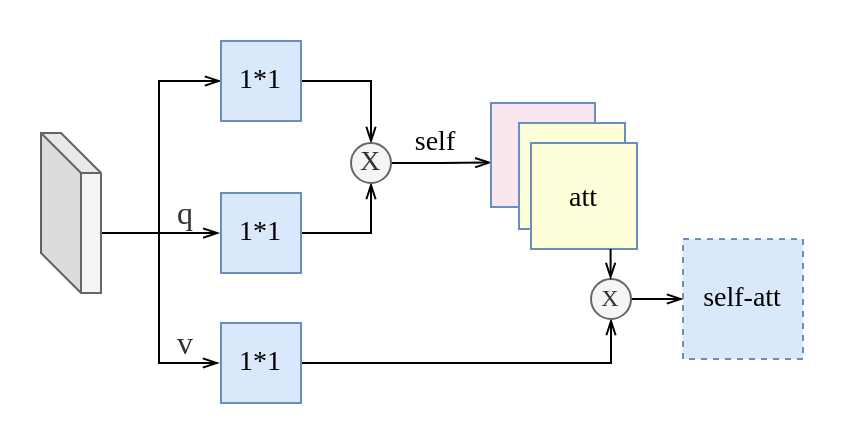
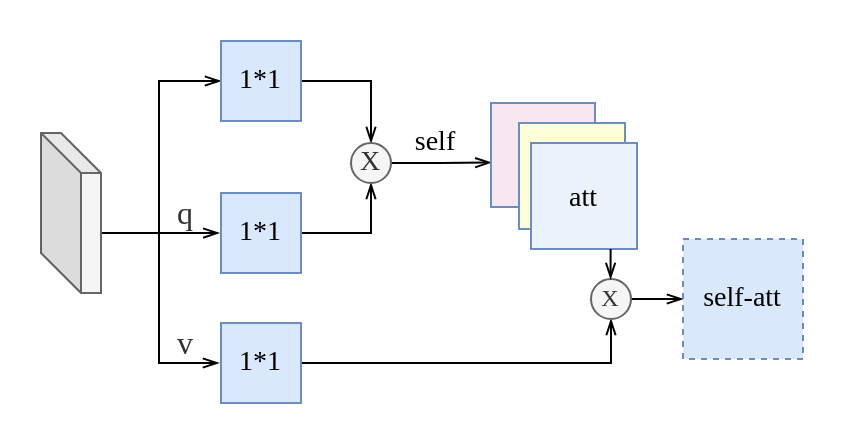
node "att": fillcolor #feffd9 -> #eaf3fc
